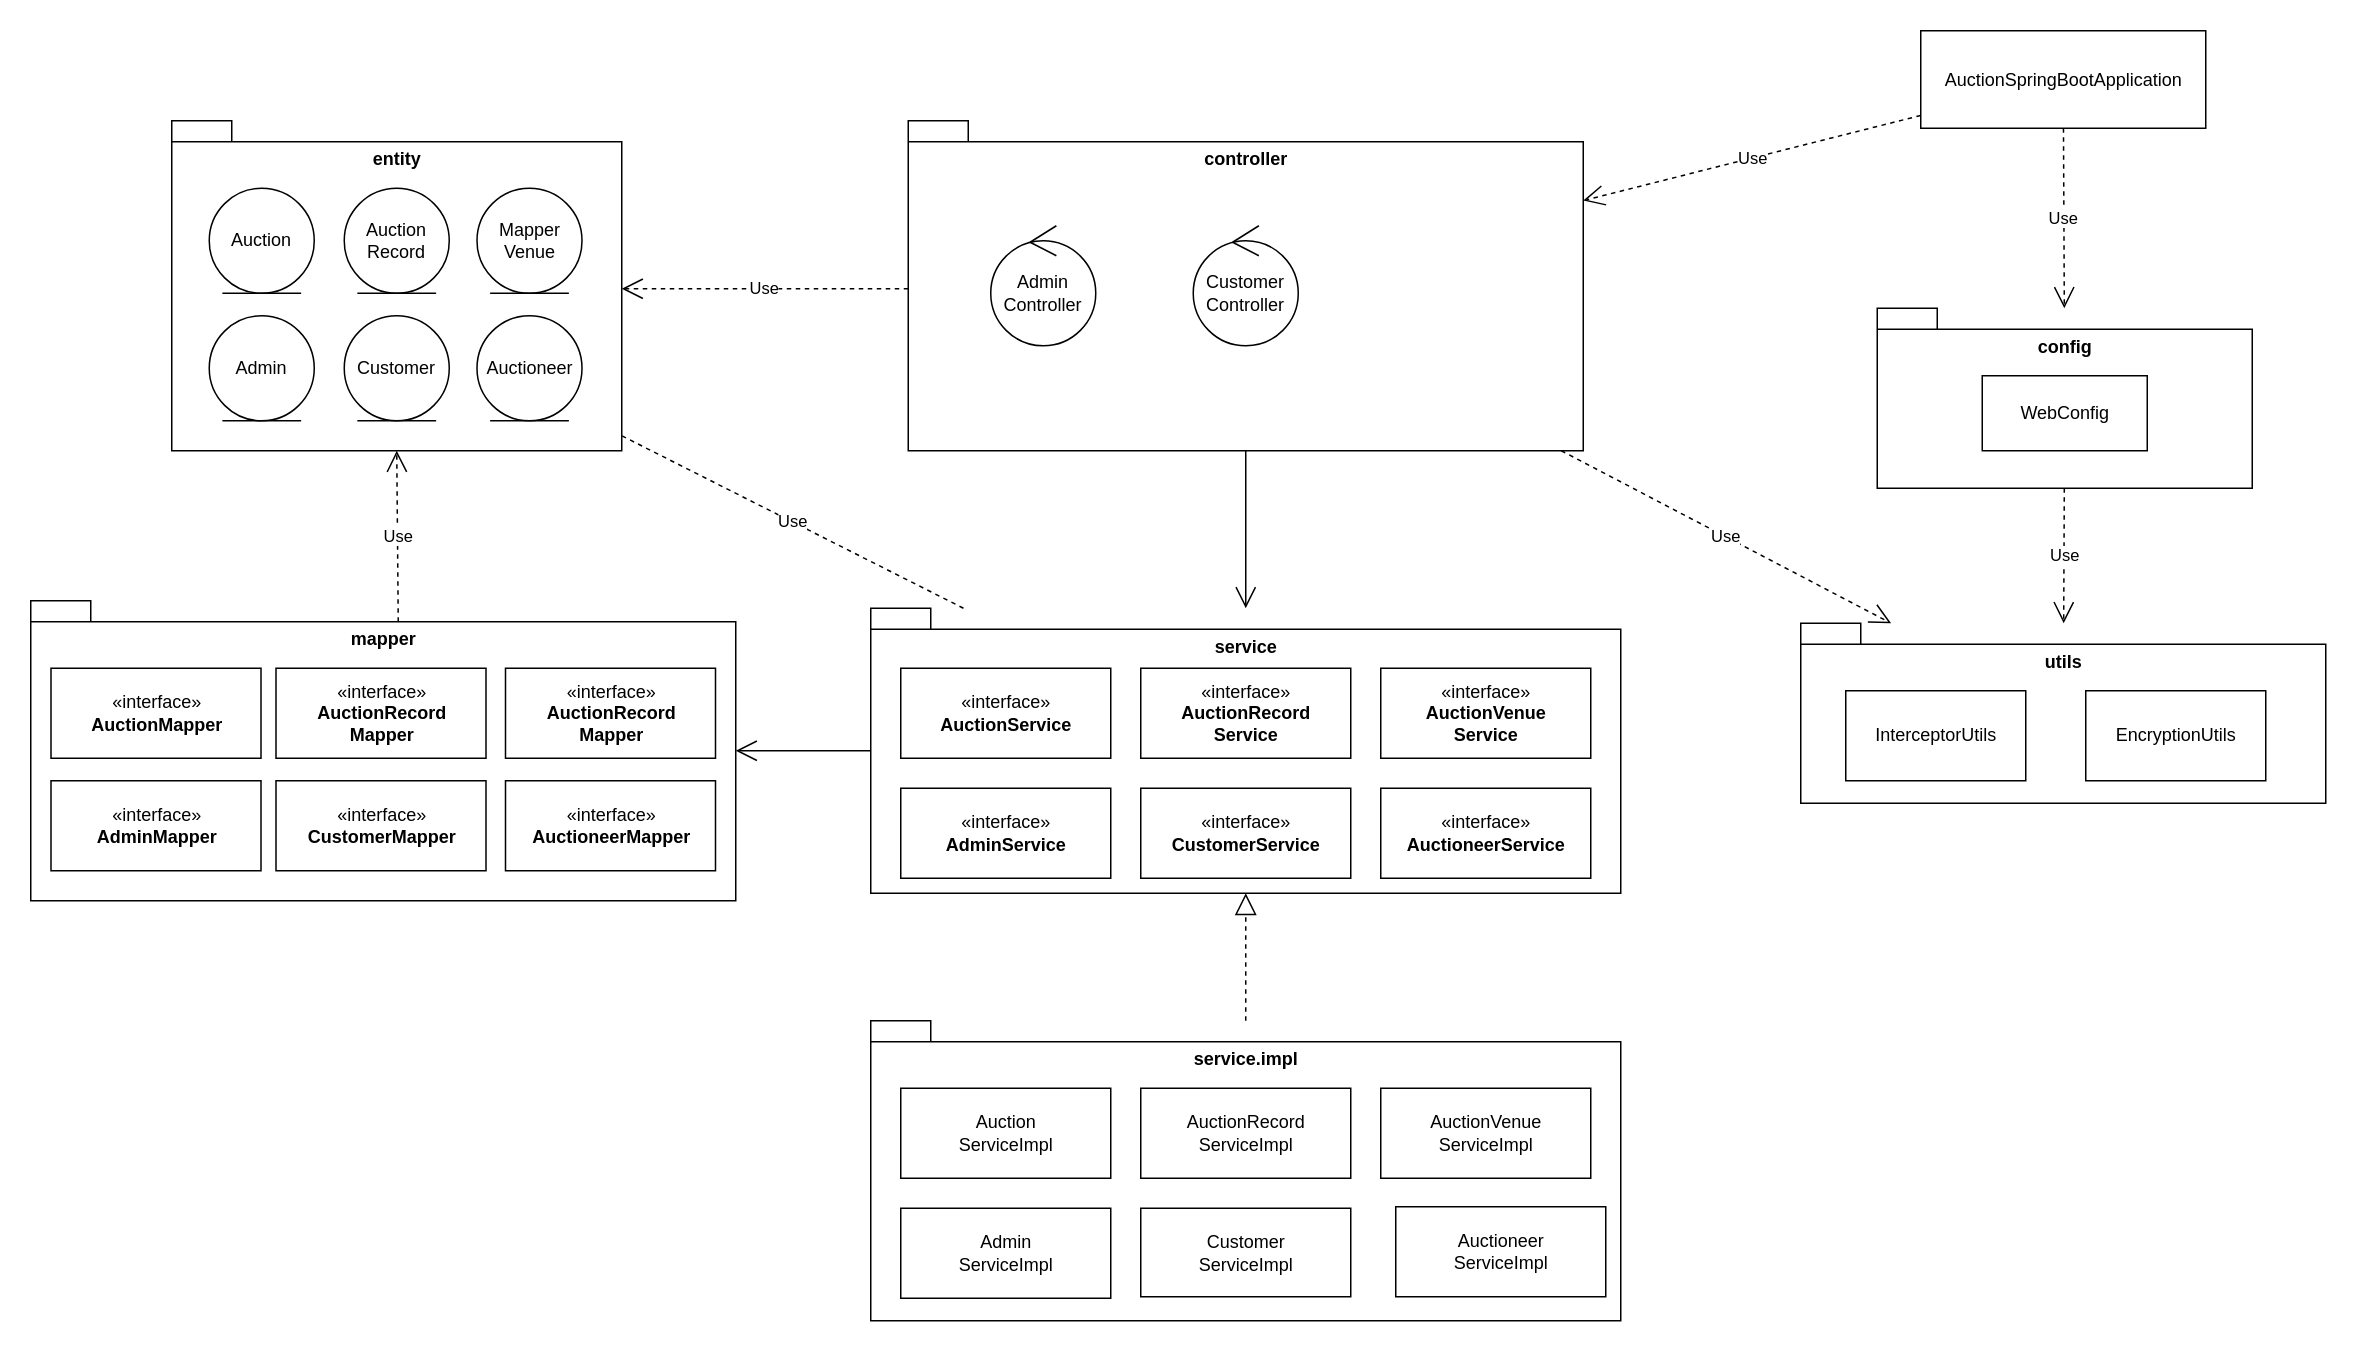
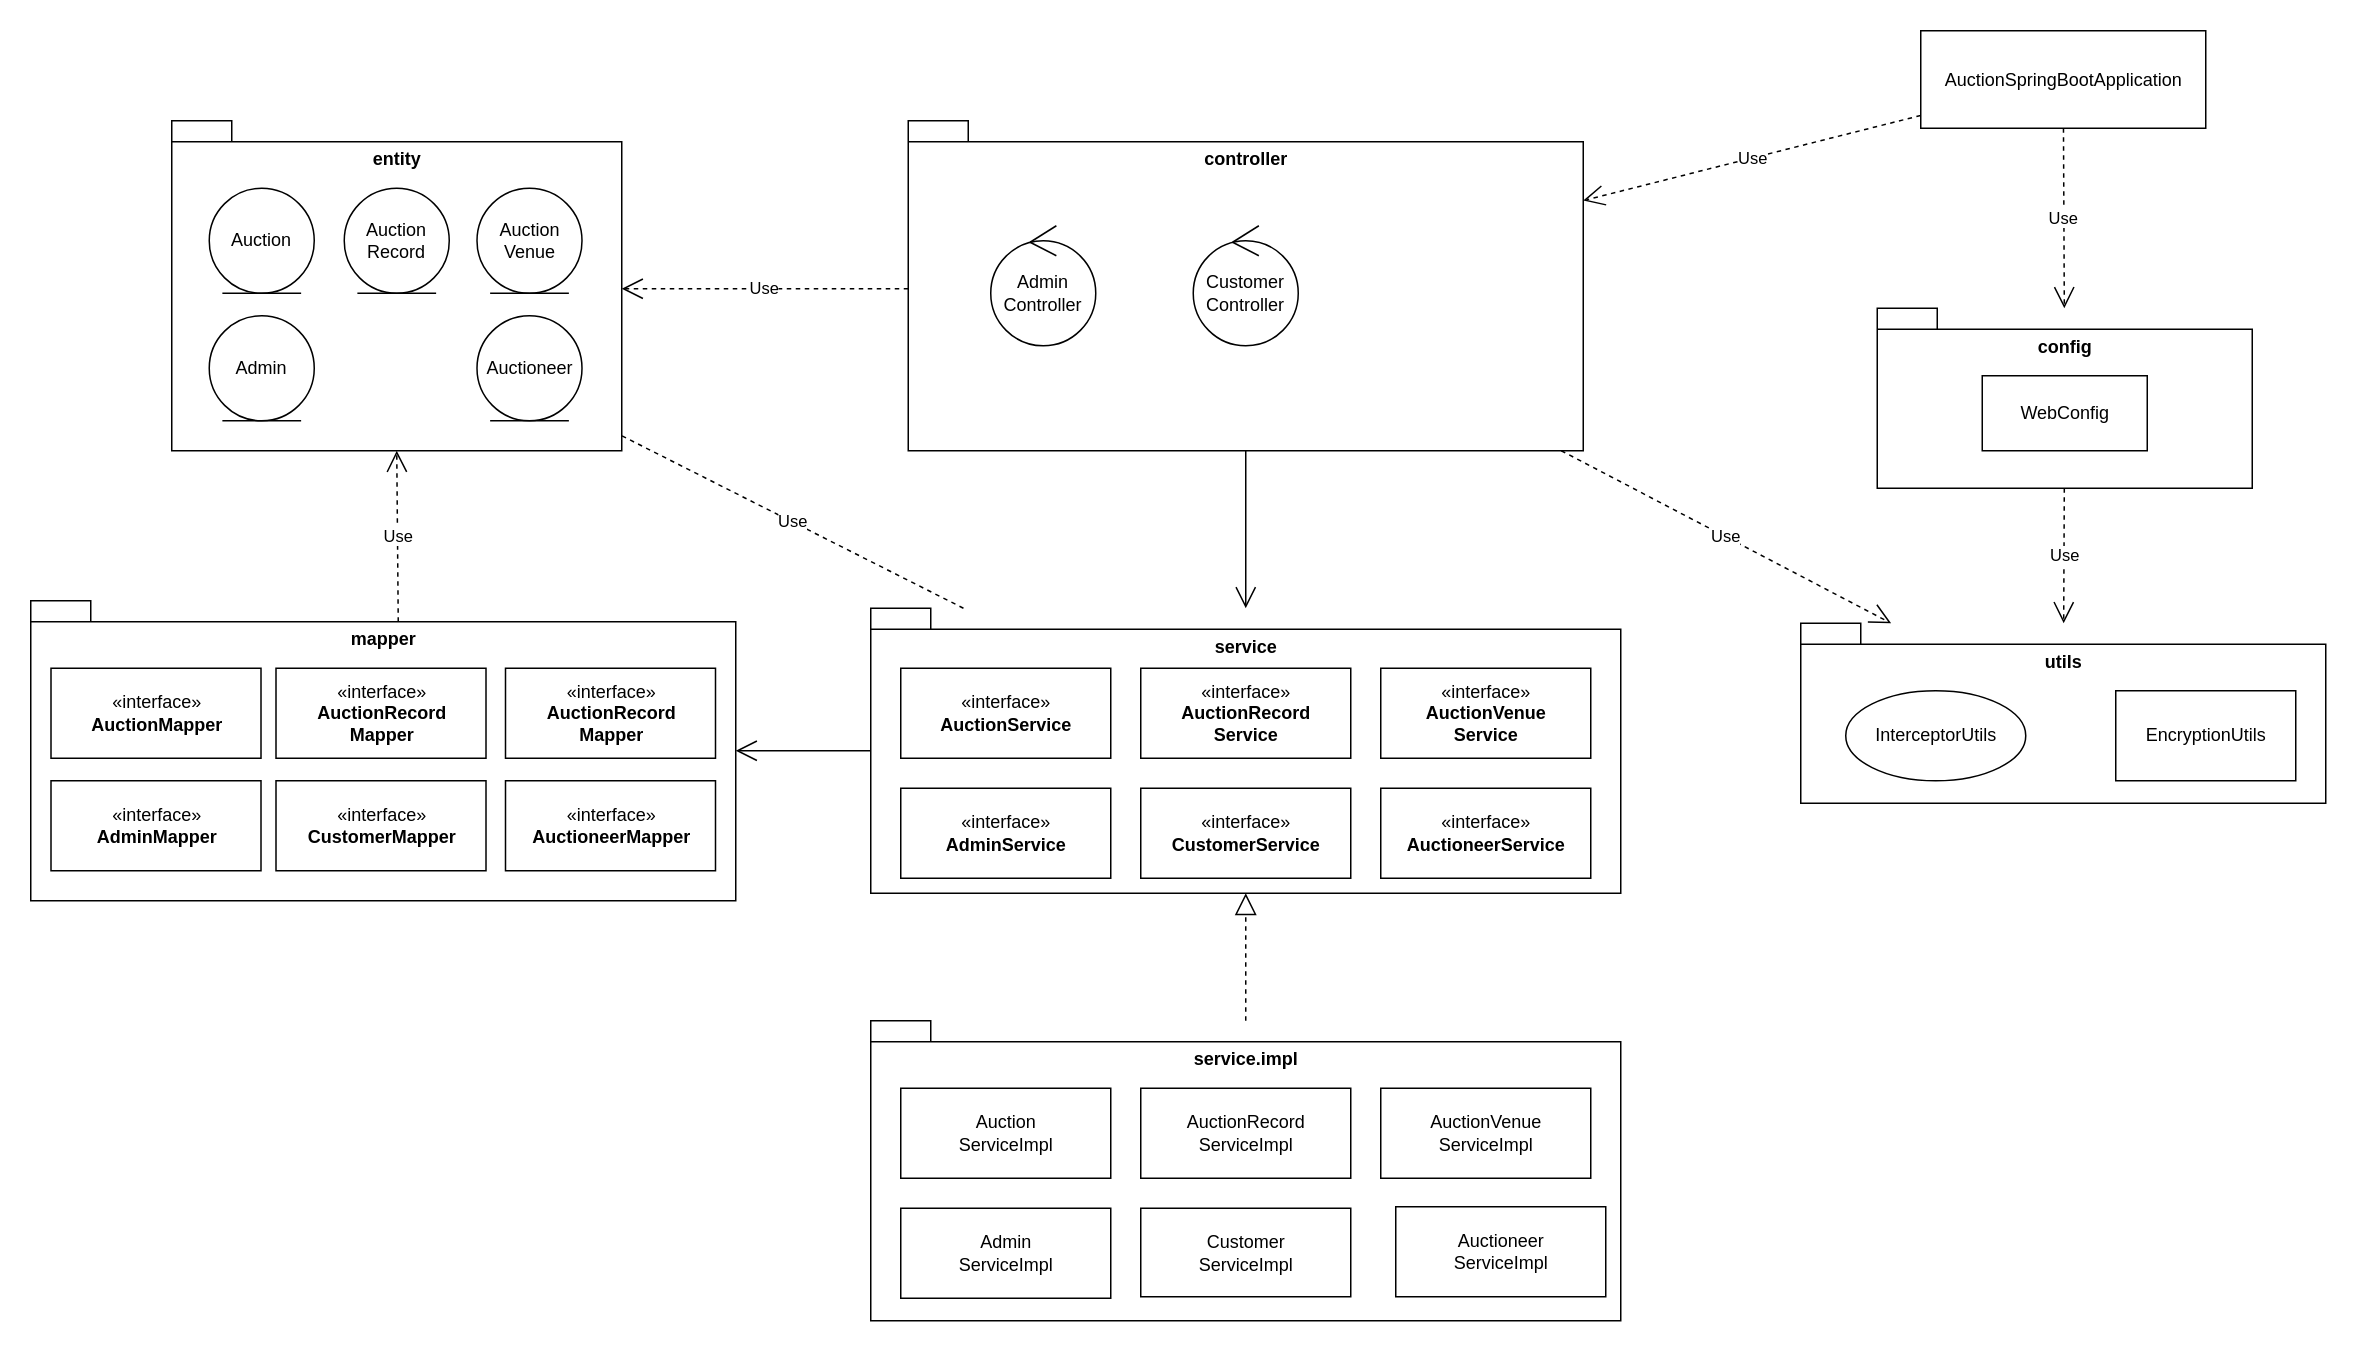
node "Mapper Venue": label "Mapper Venue" -> "Auction Venue"
node "Customer": removed
node "InterceptorUtils": shape rectangle -> ellipse
node "EncryptionUtils": moved (2176, 736) -> (2206, 736)
